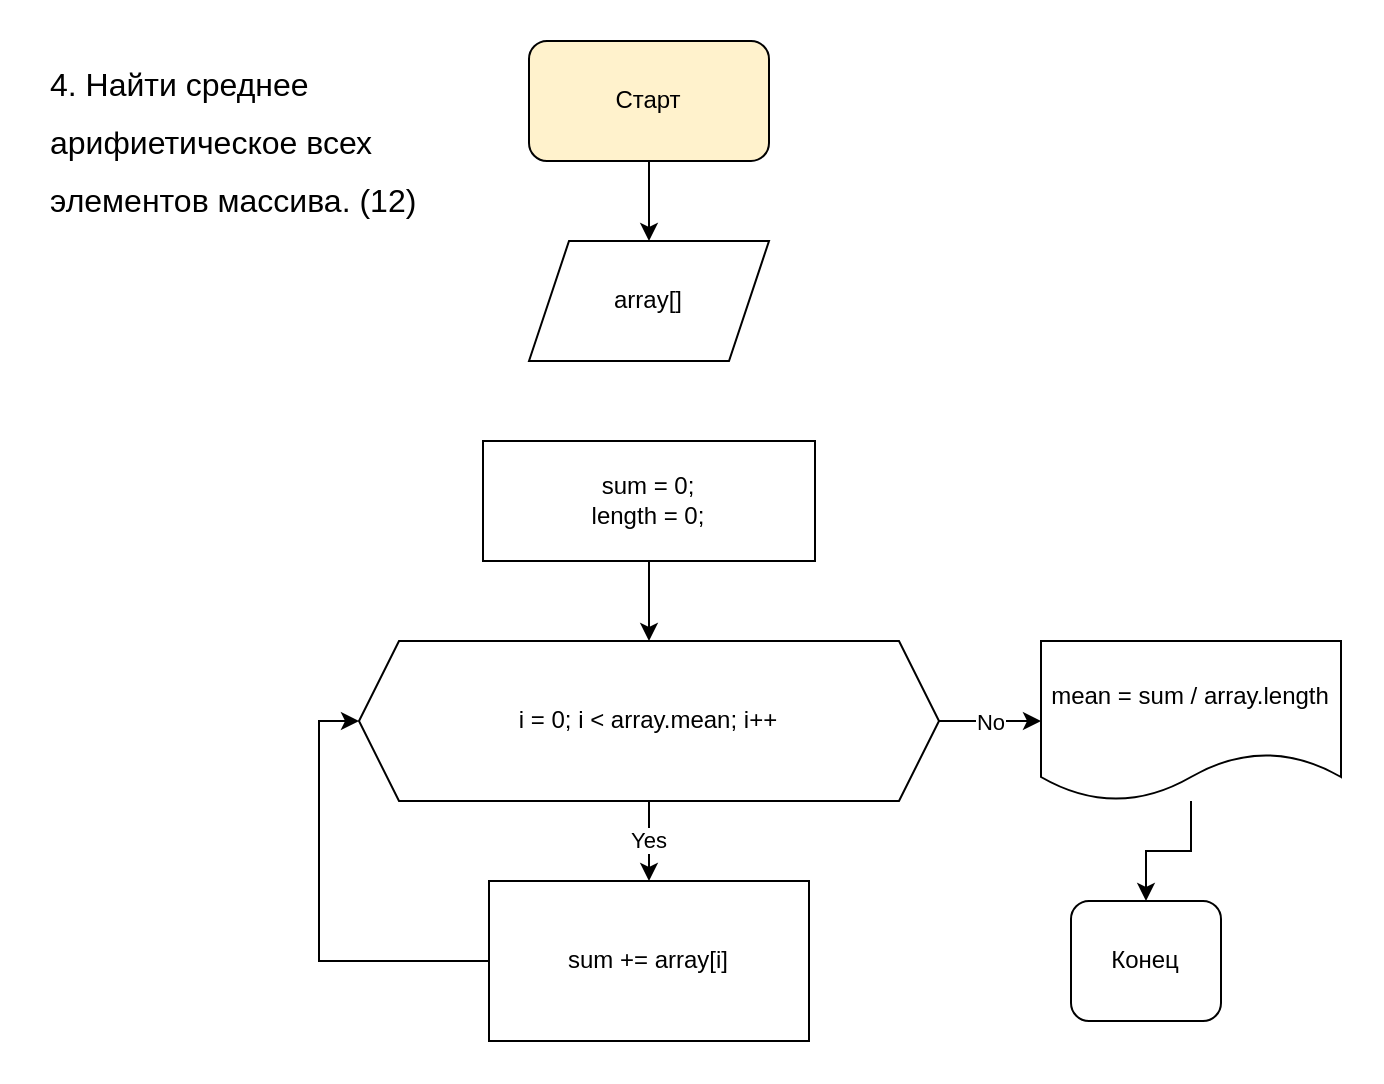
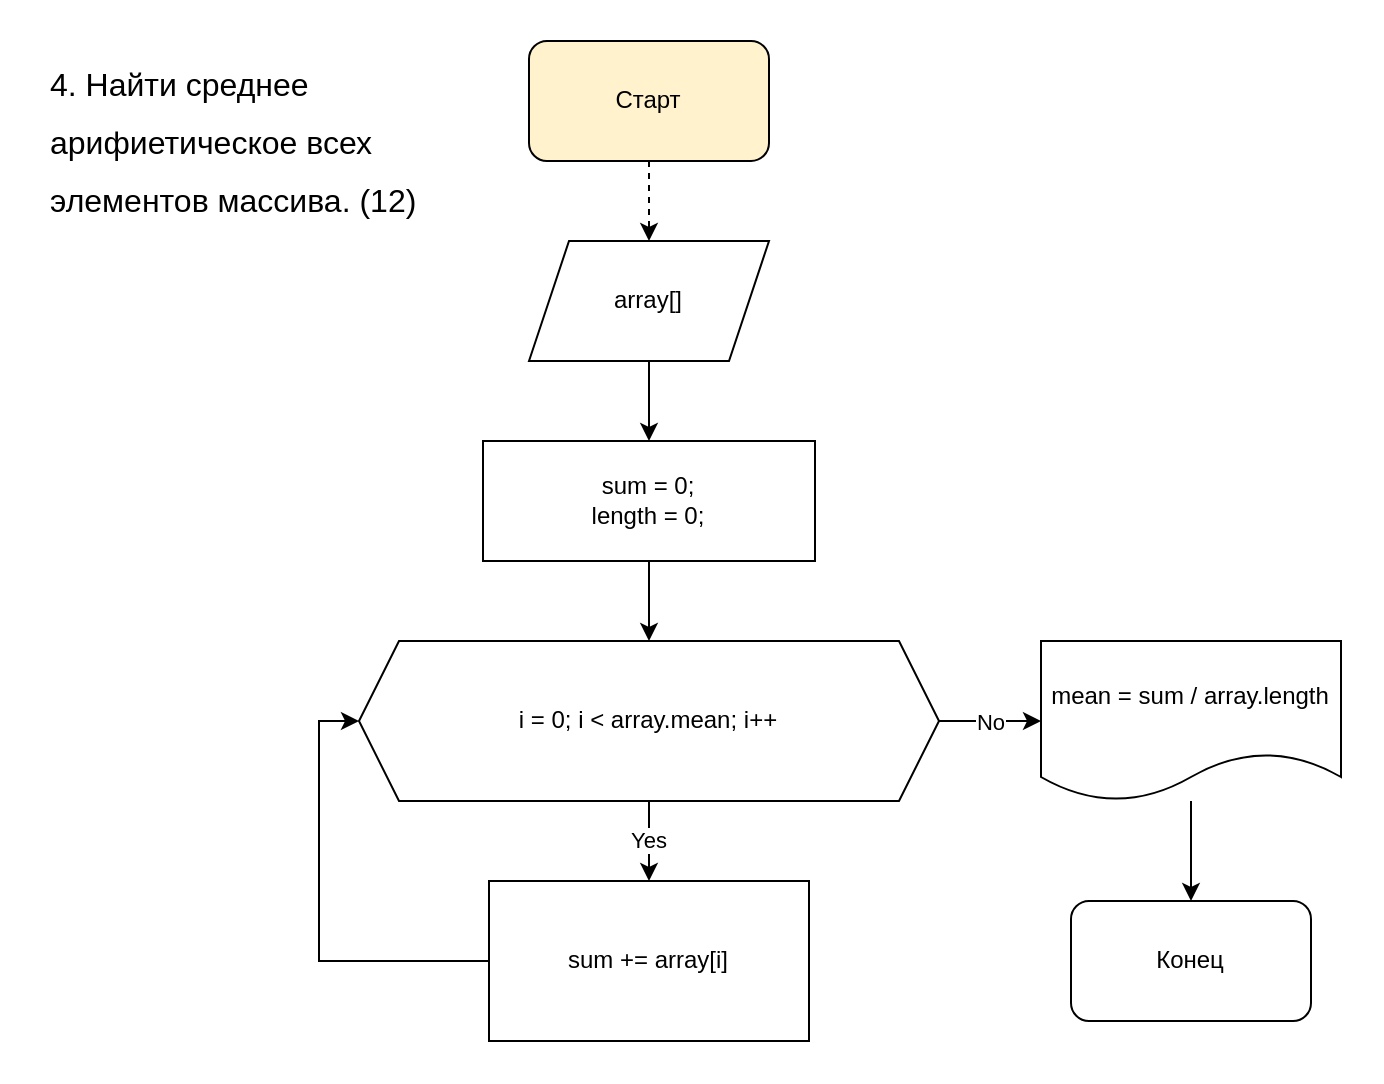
edge "Старт" -> "array[]": style solid -> dashed
edge "array[]" -> "sum = 0; length = 0;": added
node "Конец": size 150x120 -> 240x120
